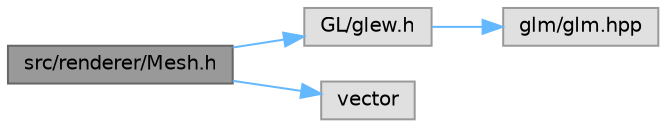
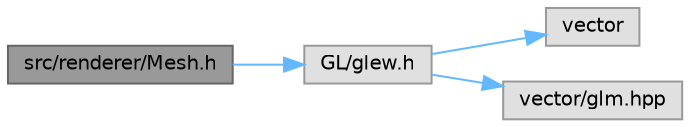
node "glm/glm.hpp": label "glm/glm.hpp" -> "vector/glm.hpp"
edge "src/renderer/Mesh.h" -> "vector": now "GL/glew.h" -> "vector"
